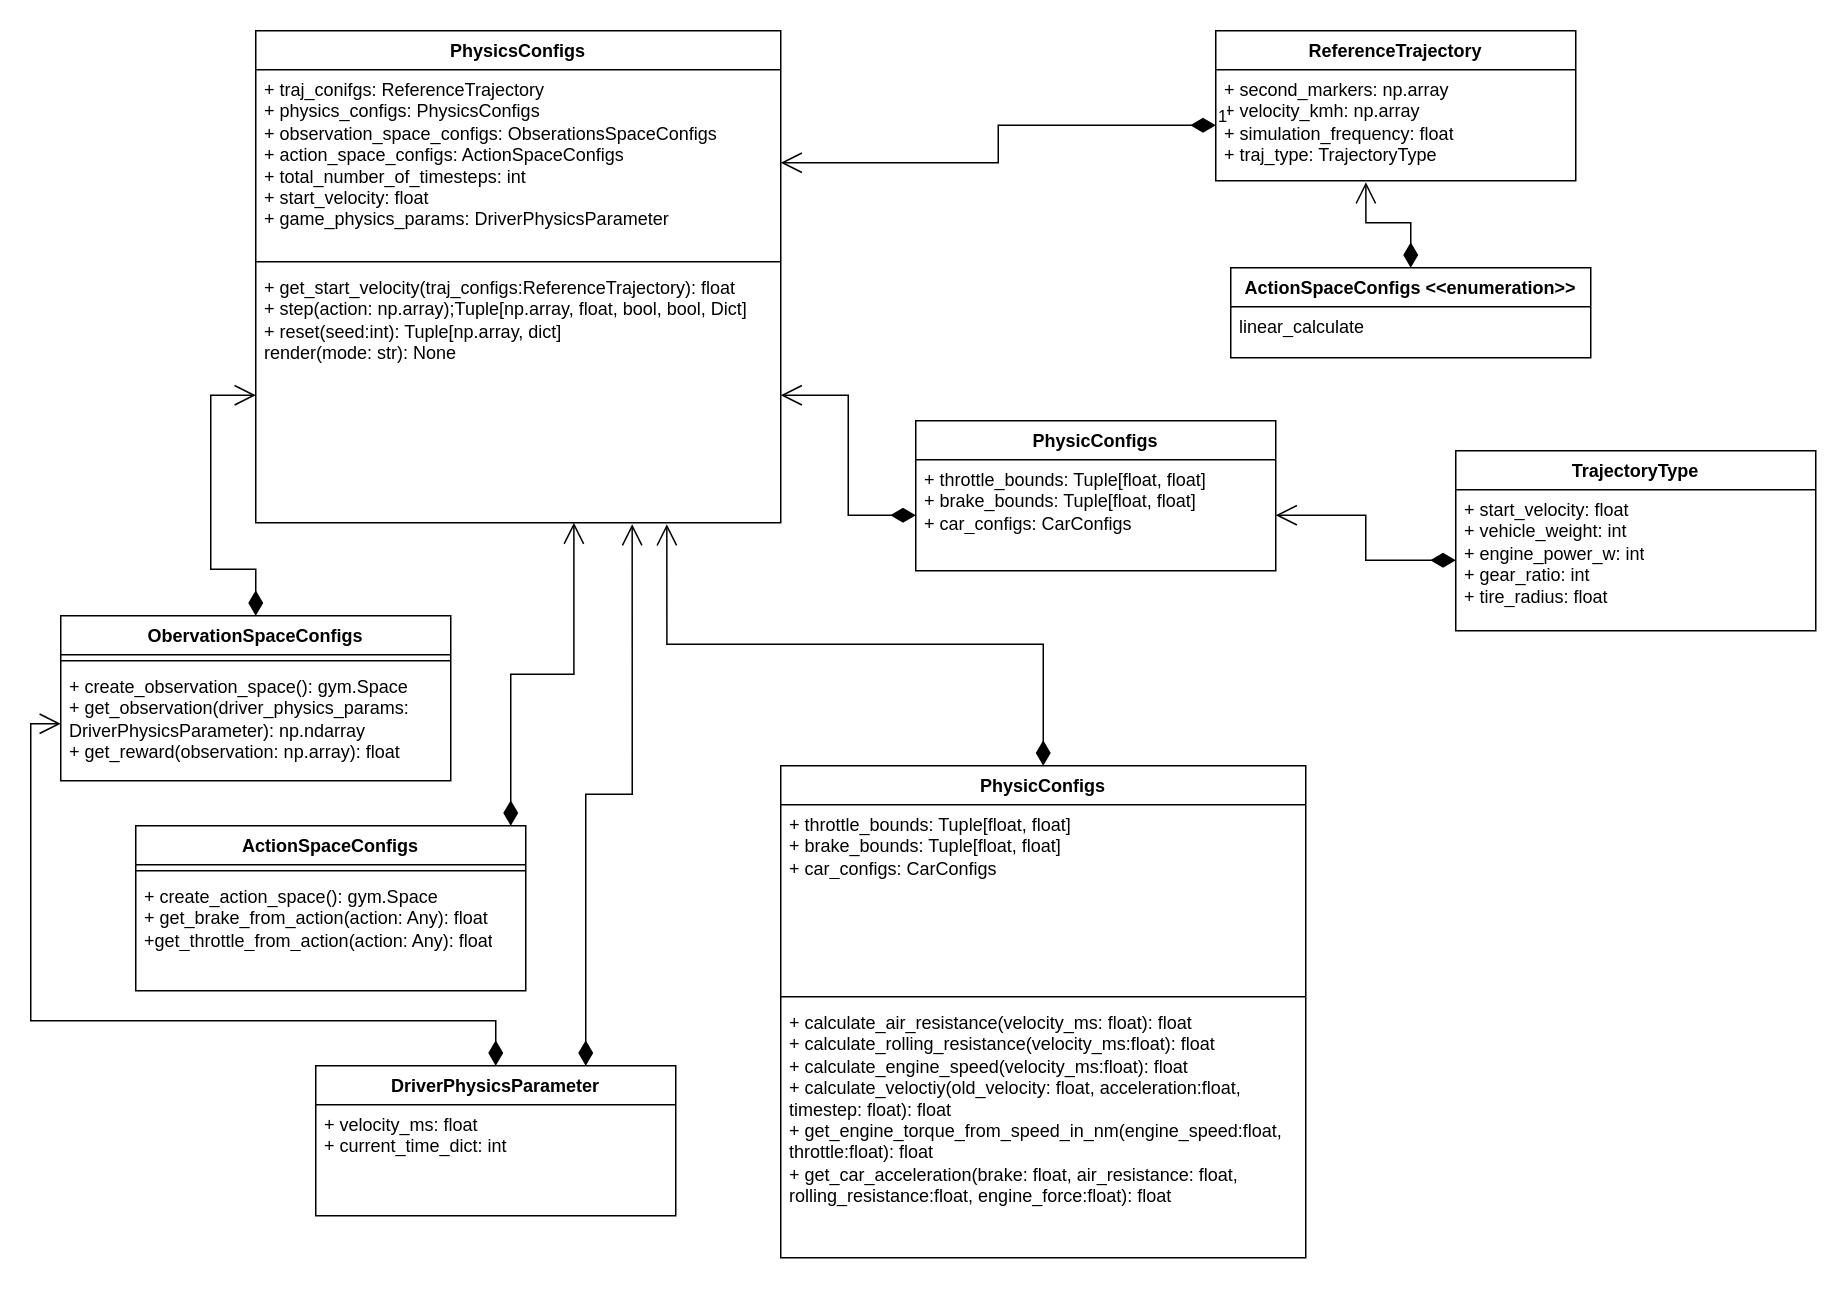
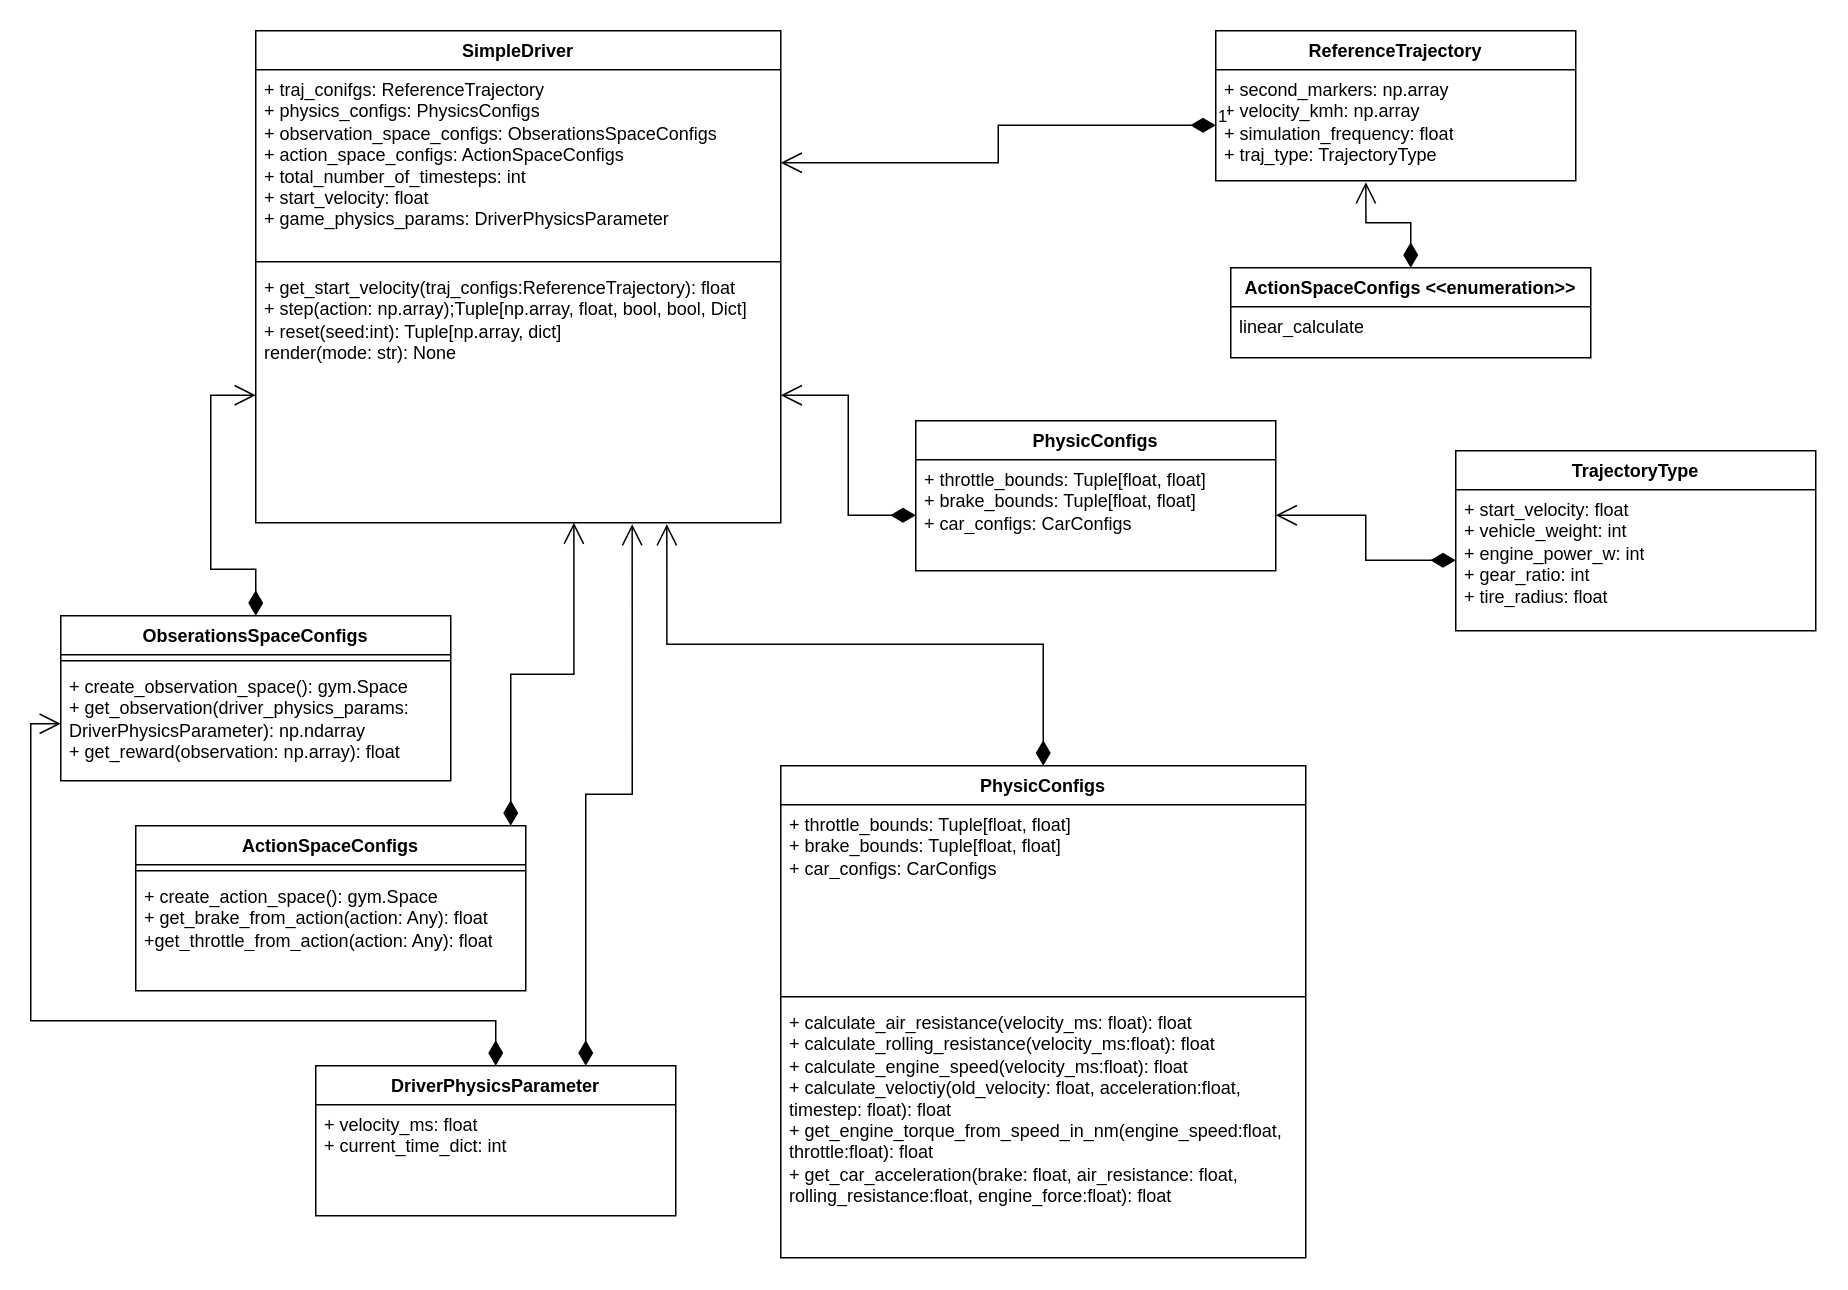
node "PhysicsConfigs": label "PhysicsConfigs" -> "SimpleDriver"
node "ObervationSpaceConfigs": label "ObervationSpaceConfigs" -> "ObserationsSpaceConfigs"
